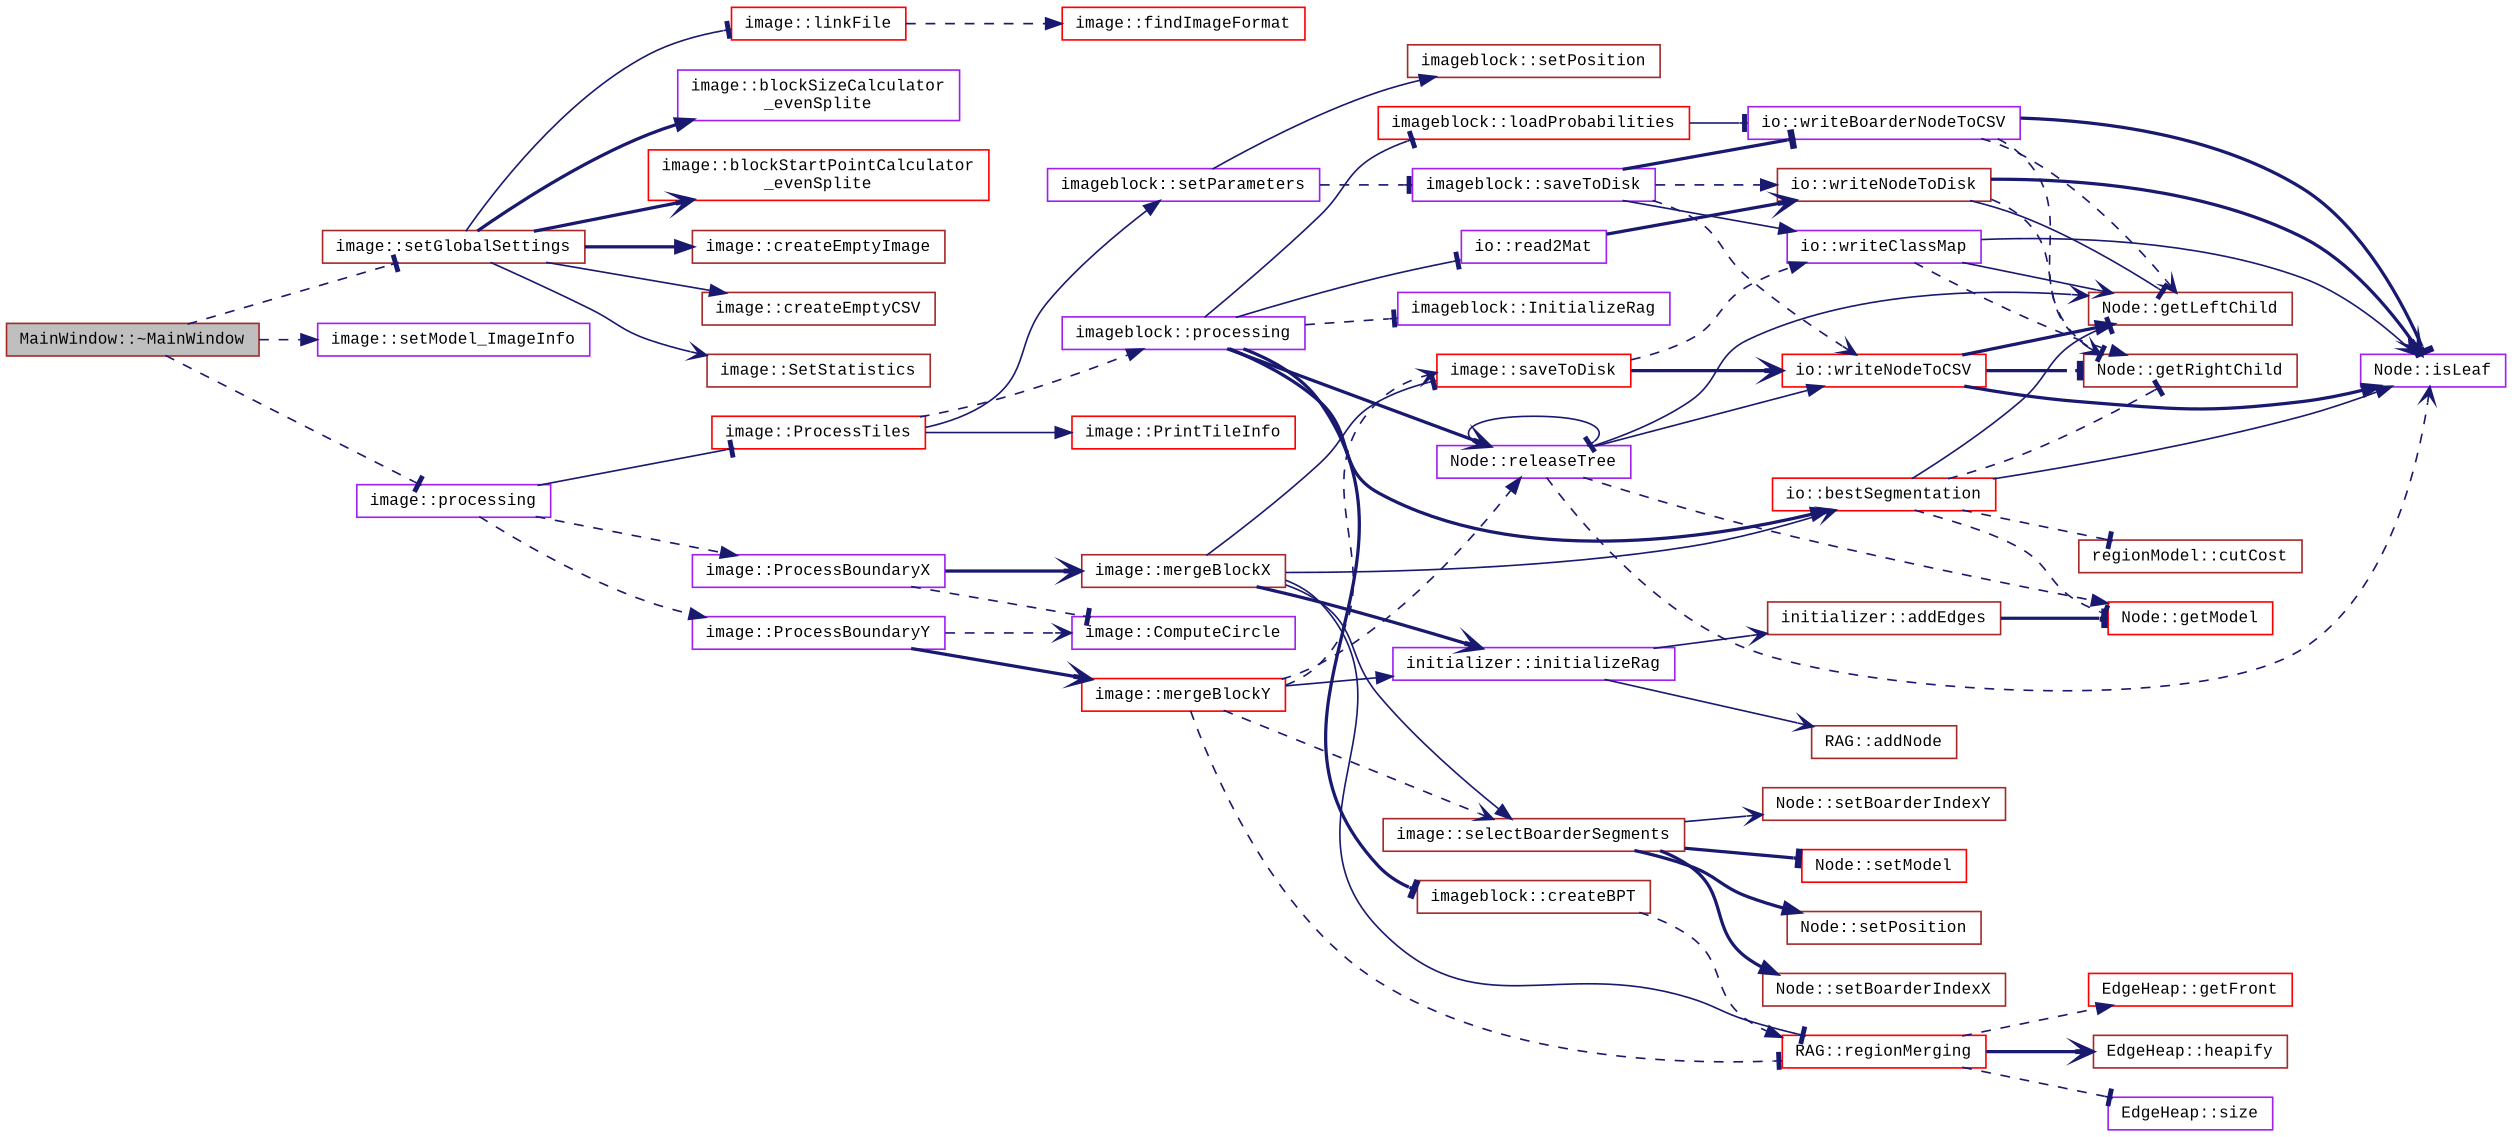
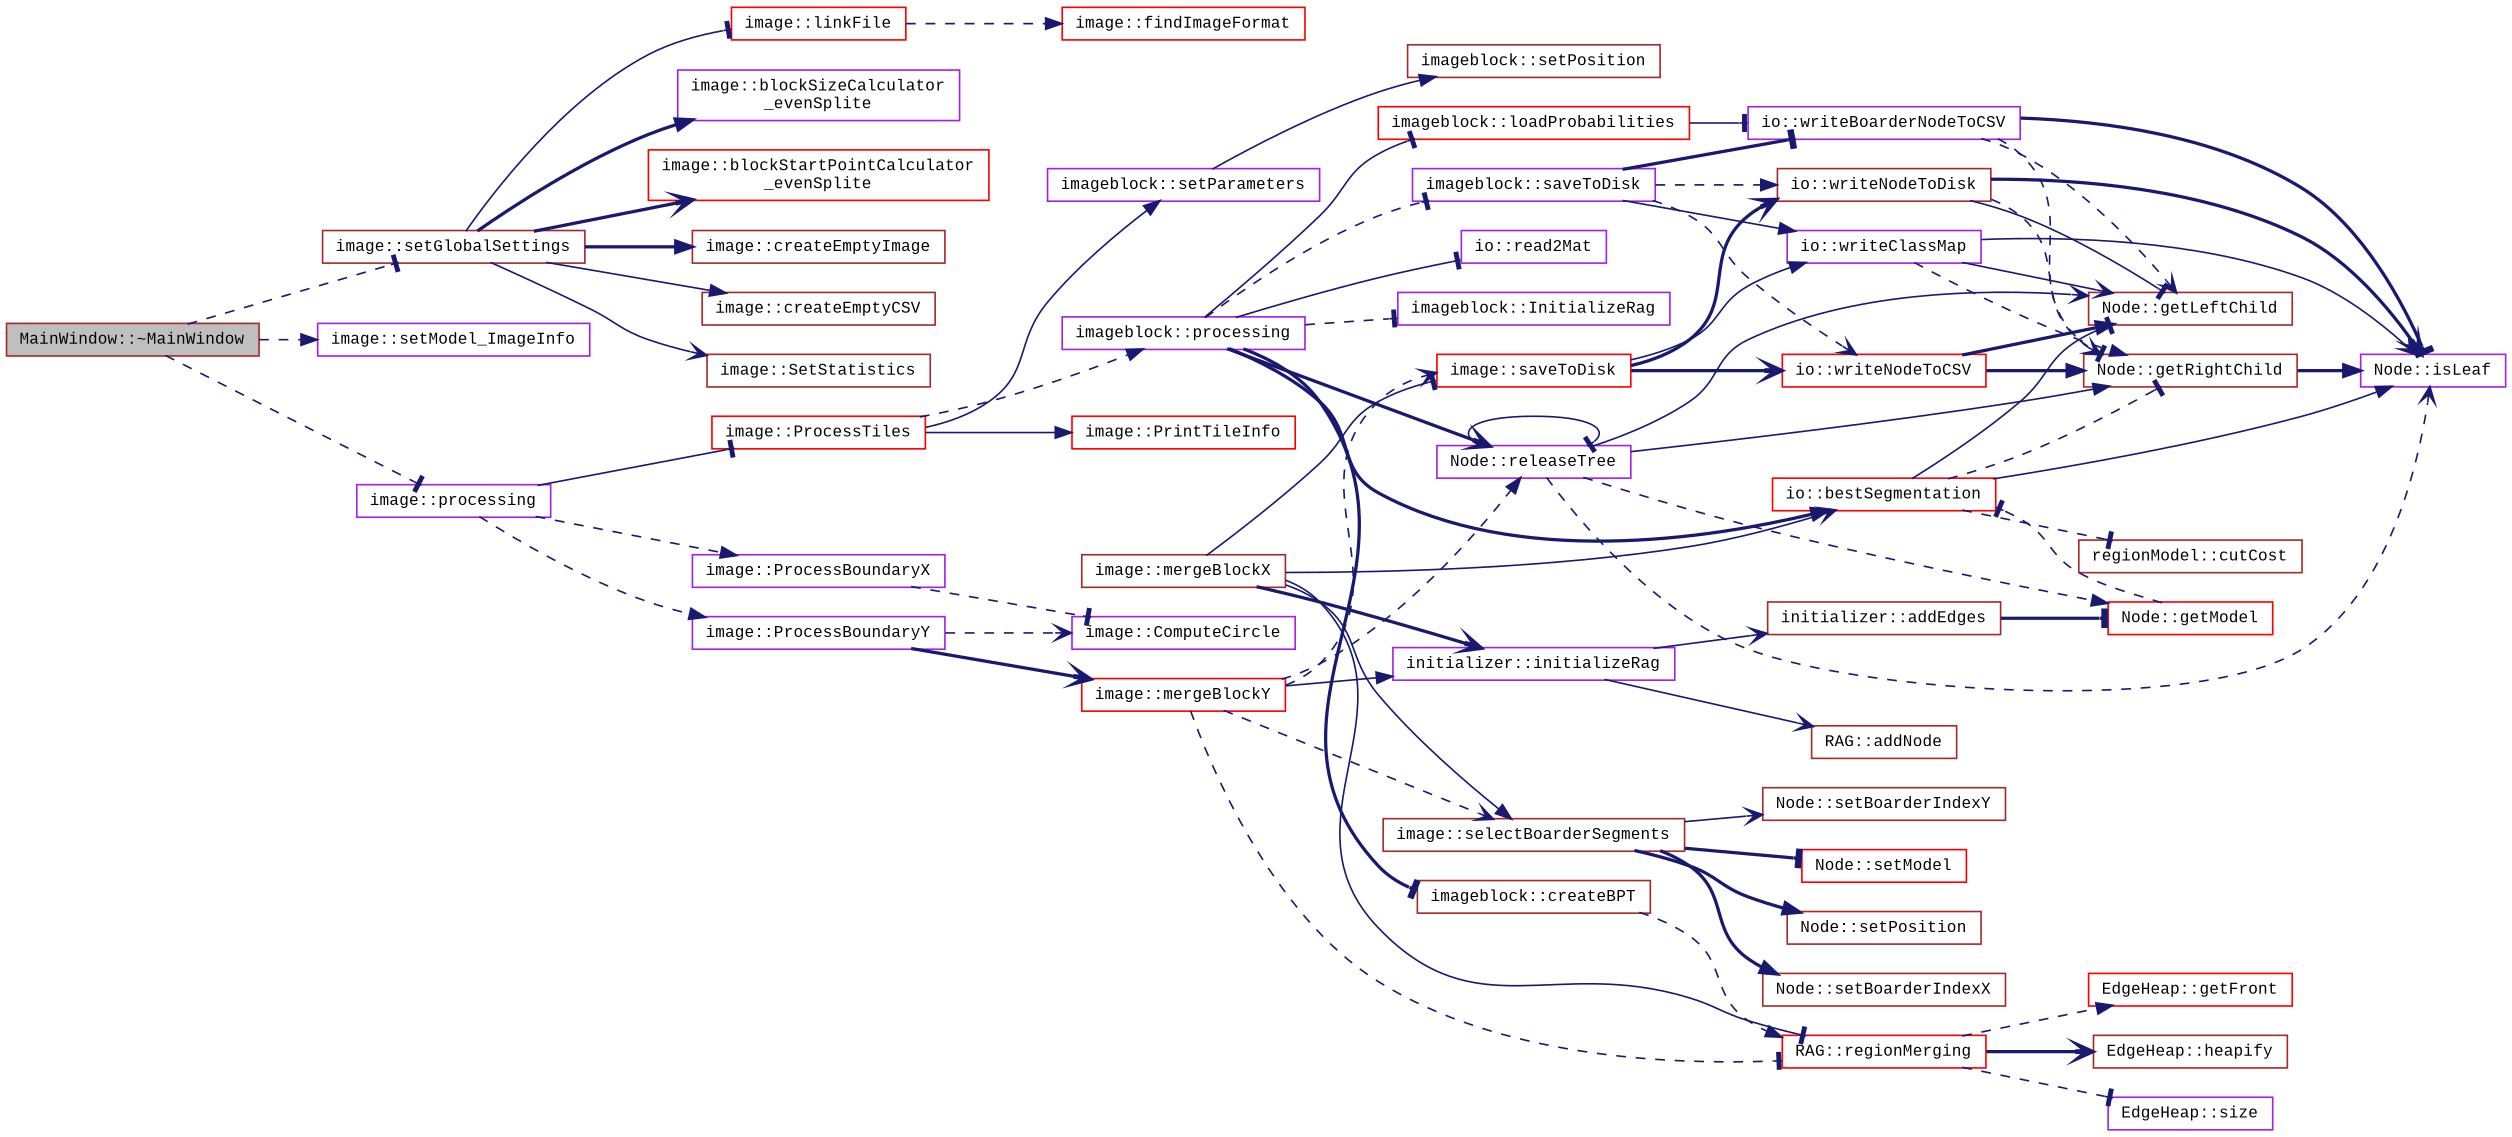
edge "imageblock::setParameters" -> "imageblock::saveToDisk": now "imageblock::processing" -> "imageblock::saveToDisk"
edge "io::read2Mat" -> "io::writeNodeToDisk": now "image::saveToDisk" -> "io::writeNodeToDisk"
edge "image::saveToDisk" -> "io::writeClassMap": style dashed -> solid
edge "io::writeNodeToCSV" -> "Node::getRightChild": arrowhead tee -> normal
edge "io::writeNodeToCSV" -> "Node::isLeaf": now "Node::getRightChild" -> "Node::isLeaf"
edge "Node::releaseTree" -> "io::writeNodeToCSV": now "Node::releaseTree" -> "Node::getRightChild"
edge "io::bestSegmentation" -> "Node::getModel": reversed
edge "image::ProcessBoundaryX" -> "image::mergeBlockX": removed
